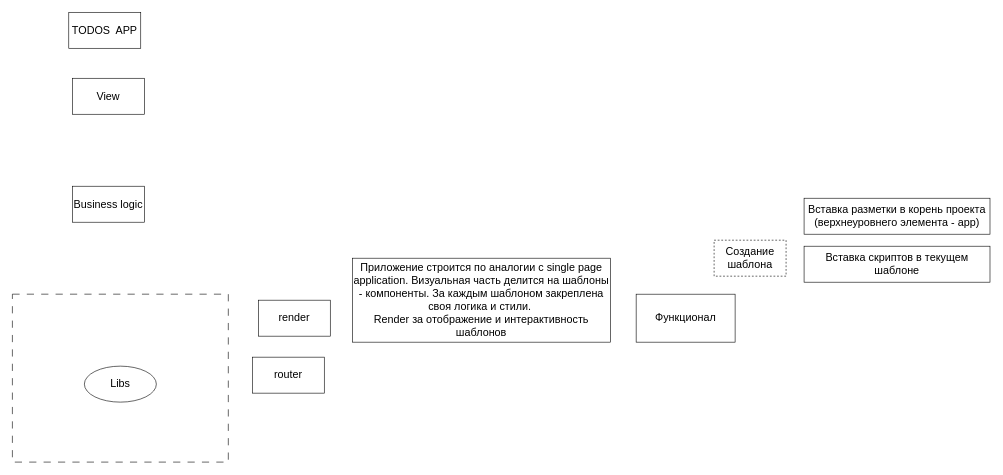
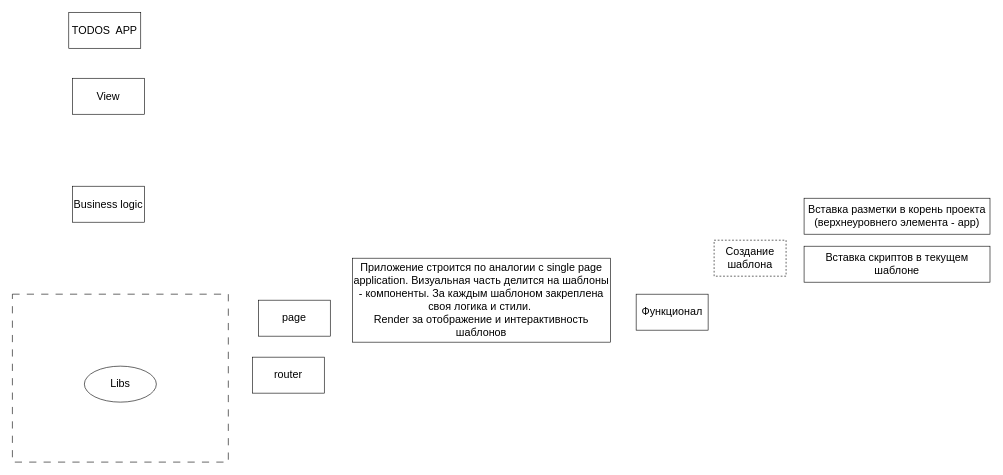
node "render": label "render" -> "page"
node "Функционал": size 99x48 -> 72x36
